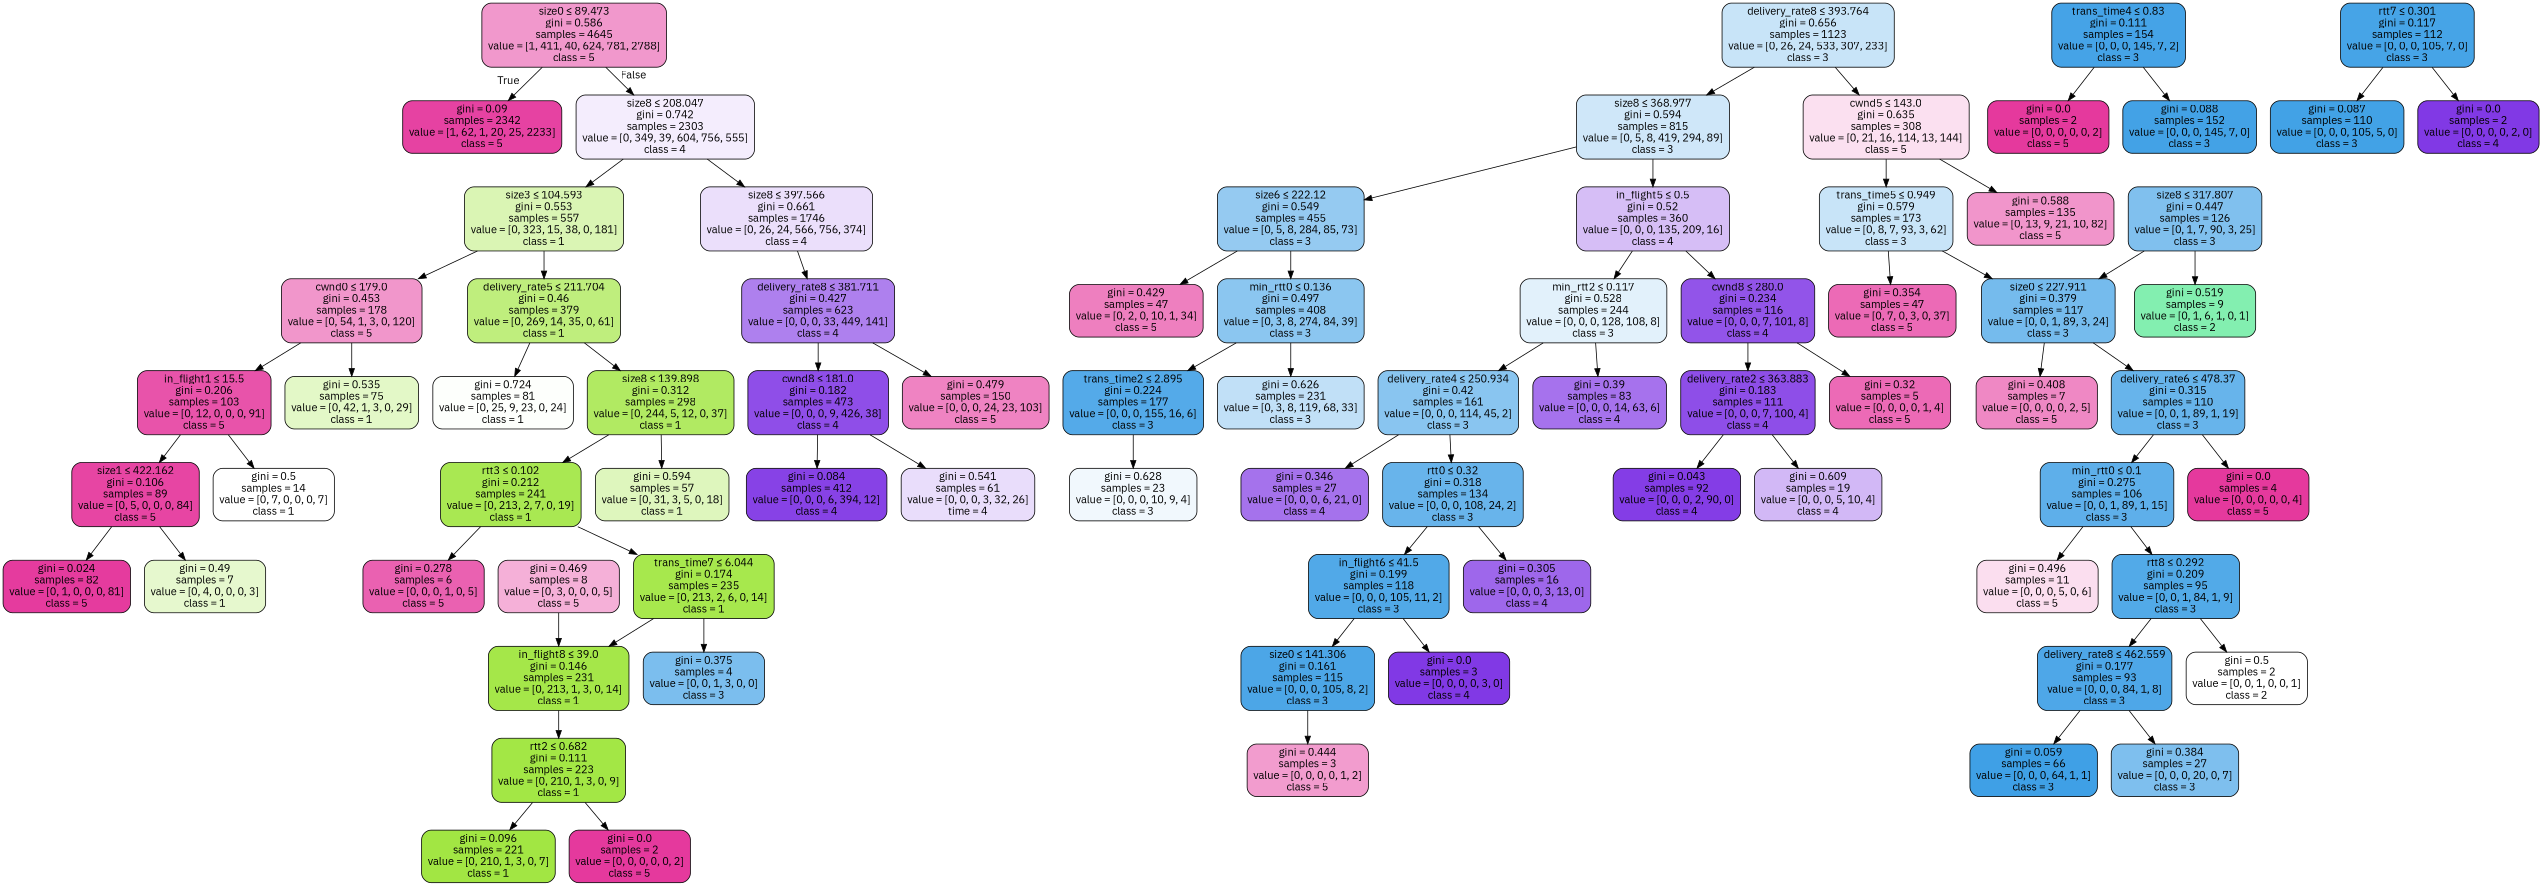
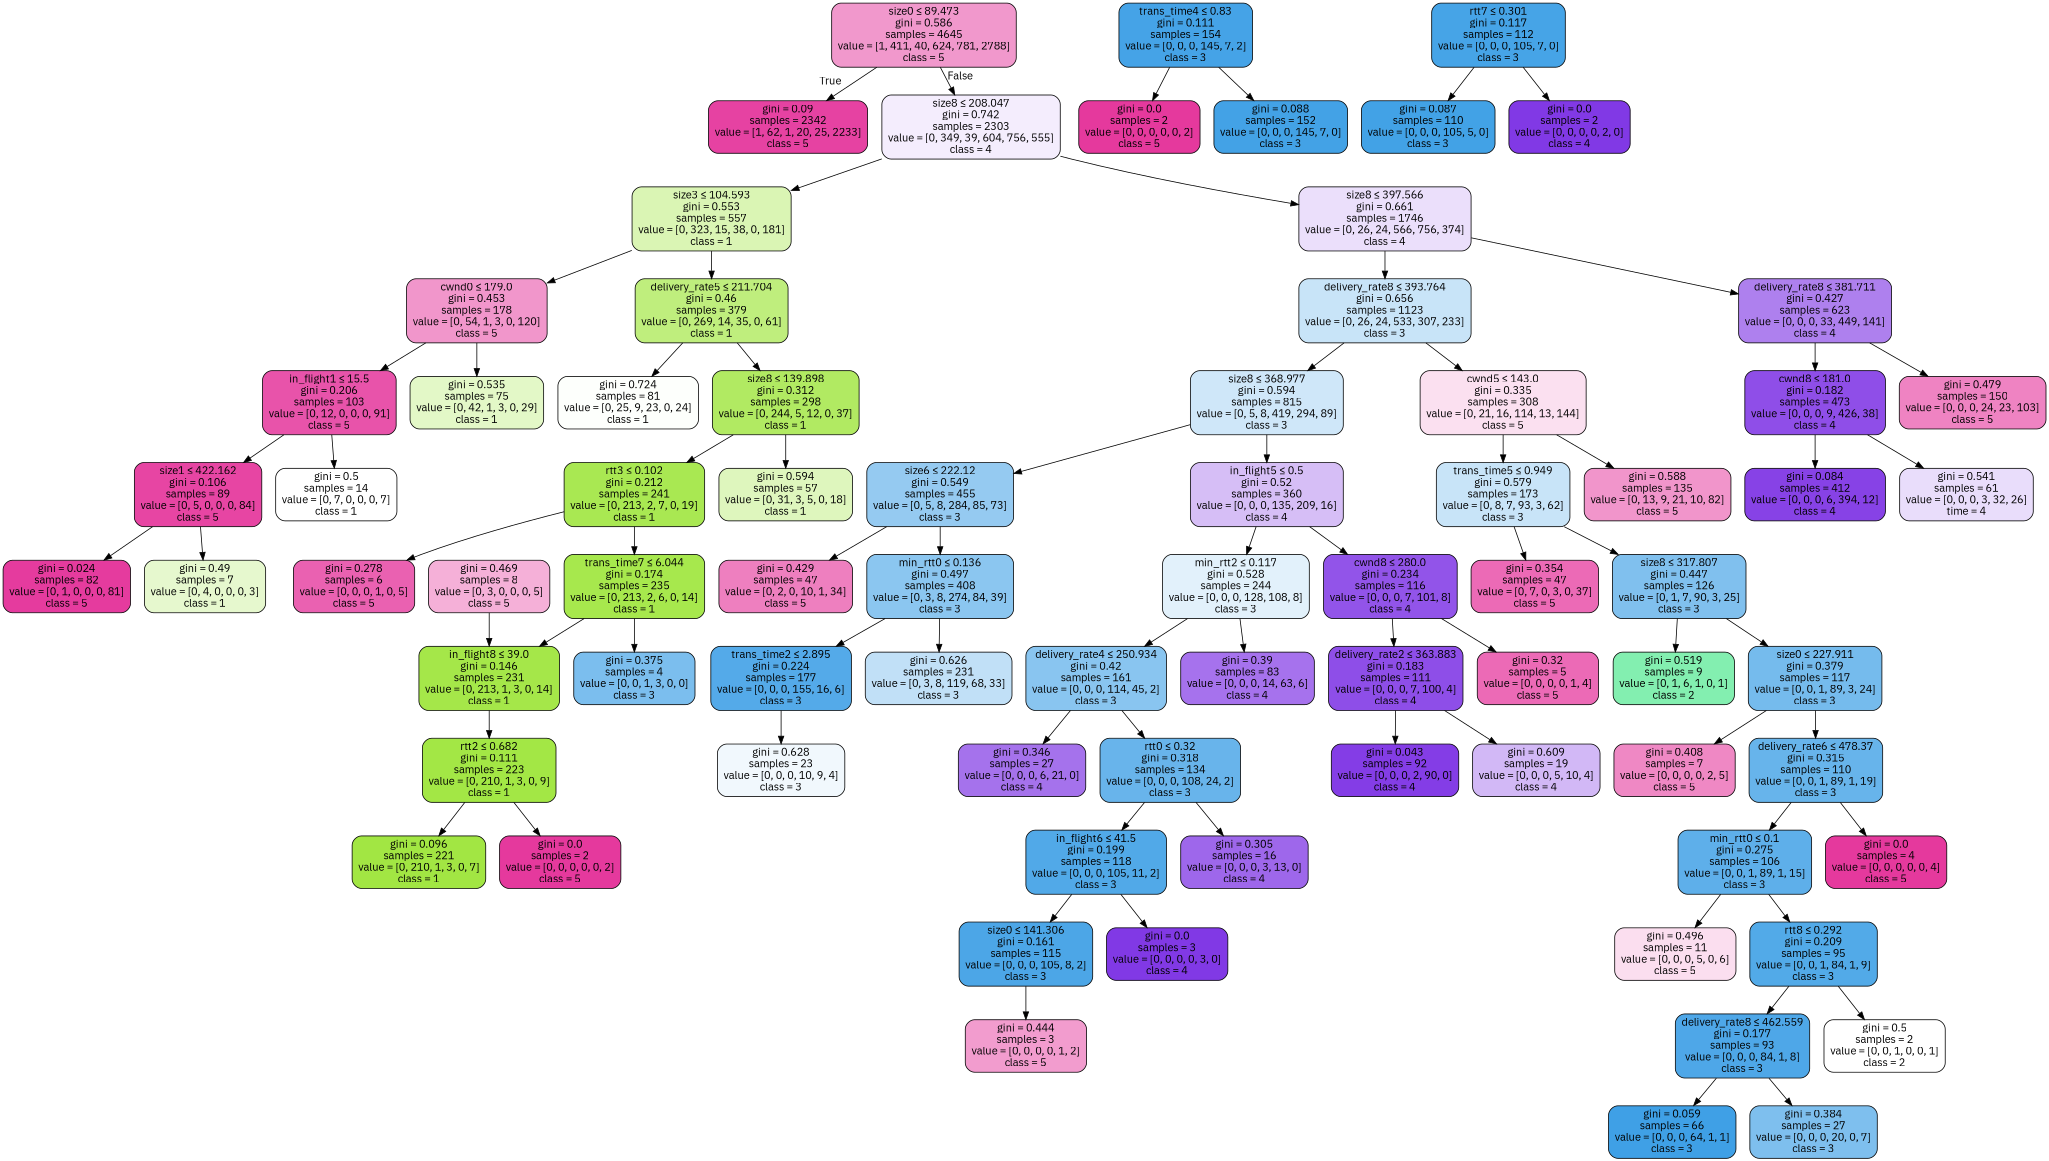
node "cwnd5 ≤ 143.0": text "gini = 0.635" -> "gini = 0.335"
edge "size8 ≤ 397.566" -> "delivery_rate8 ≤ 393.764": added
edge "trans_time5 ≤ 0.949" -> "size0 ≤ 227.911": now "trans_time5 ≤ 0.949" -> "size8 ≤ 317.807"
